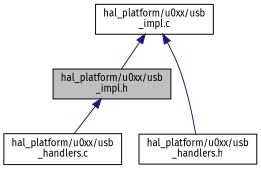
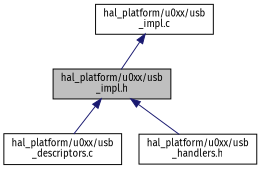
edge "hal_platform/u0xx/usb _handlers.h" -> "hal_platform/u0xx/usb _impl.c": now "hal_platform/u0xx/usb _handlers.h" -> "hal_platform/u0xx/usb _impl.h"
node "hal_platform/u0xx/usb _handlers.c": label "hal_platform/u0xx/usb _handlers.c" -> "hal_platform/u0xx/usb _descriptors.c"
